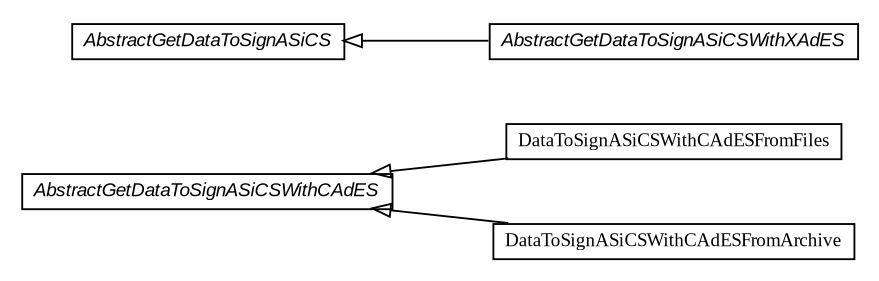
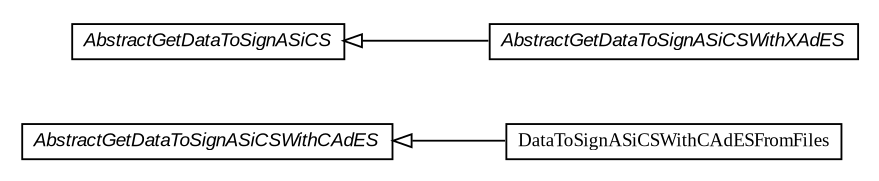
node "DataToSignASiCSWithCAdESFromArchive": removed
